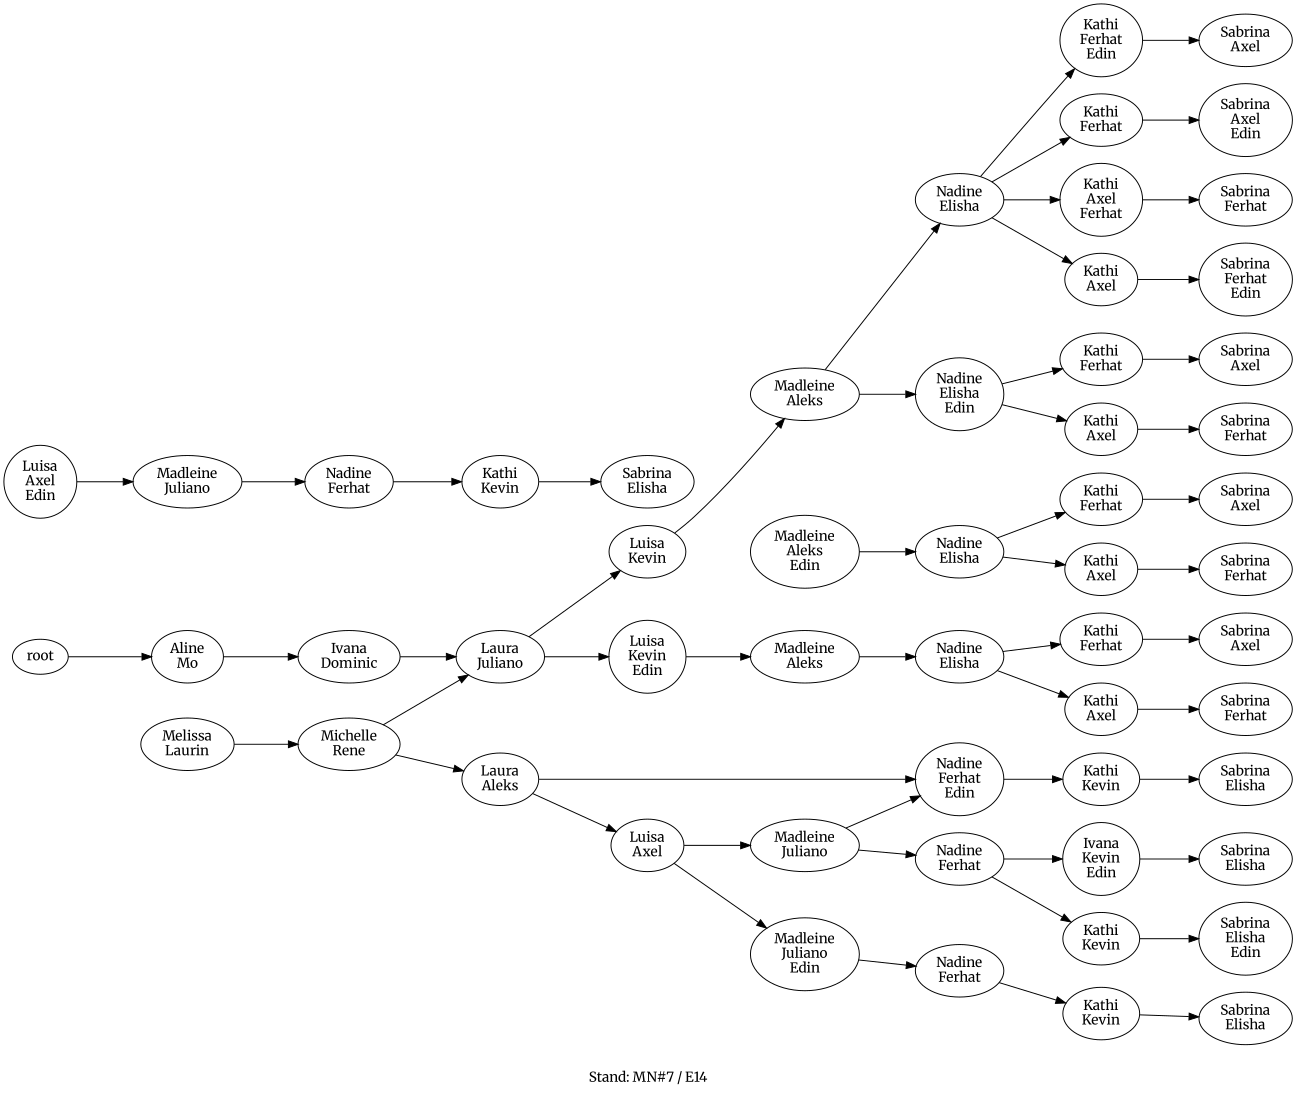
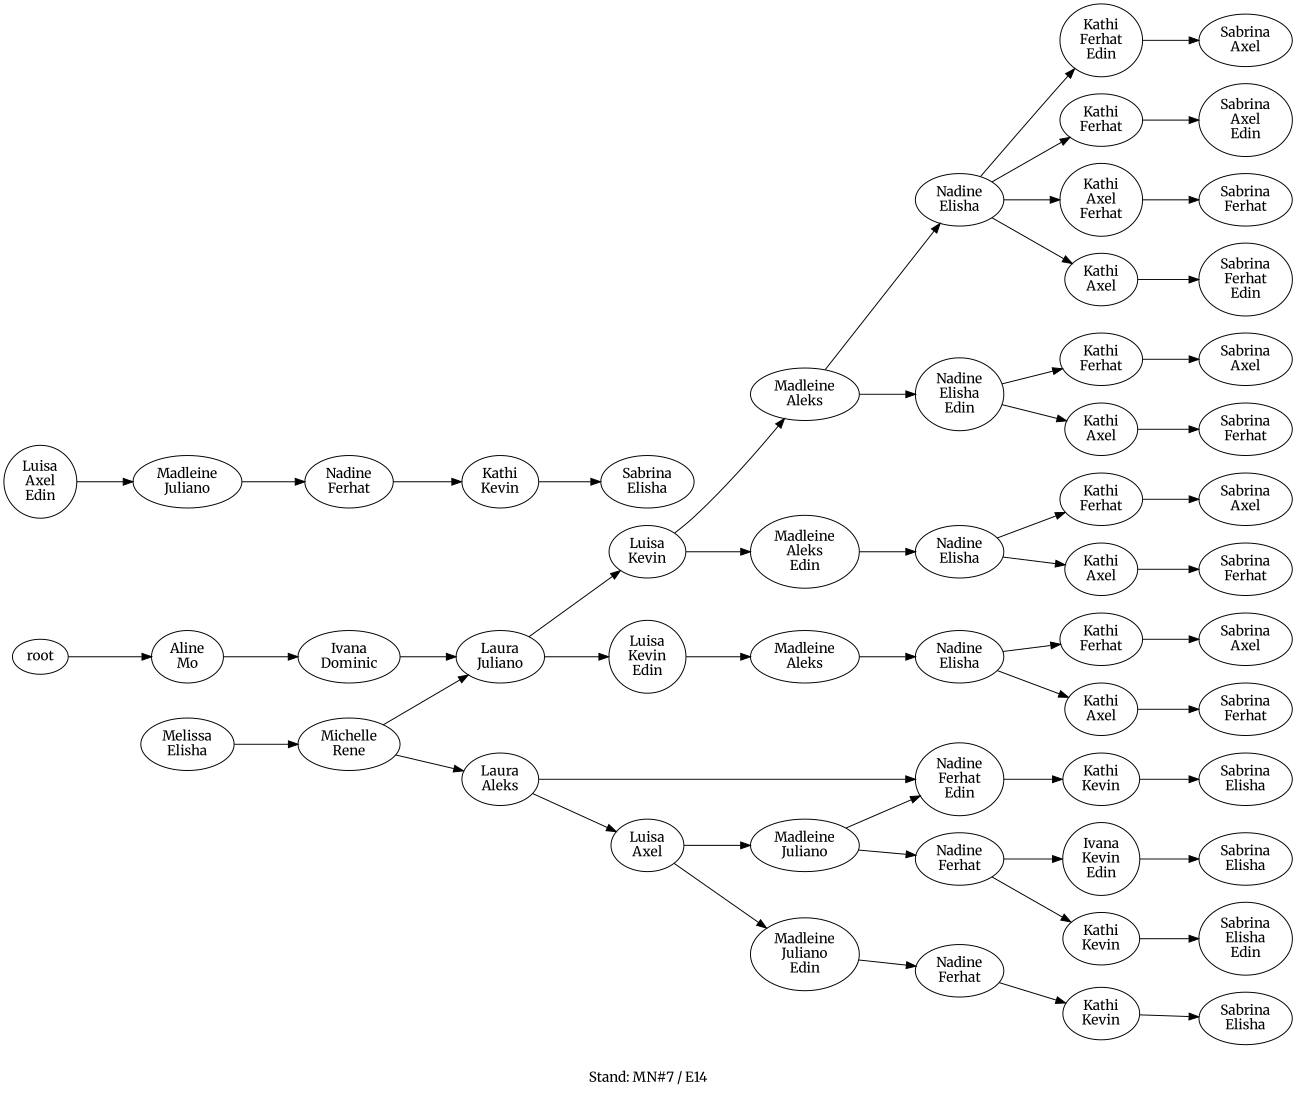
edge "Luisa Kevin" -> "Madleine Aleks Edin": added
node "Melissa Laurin": label "Melissa Laurin" -> "Melissa Elisha"
